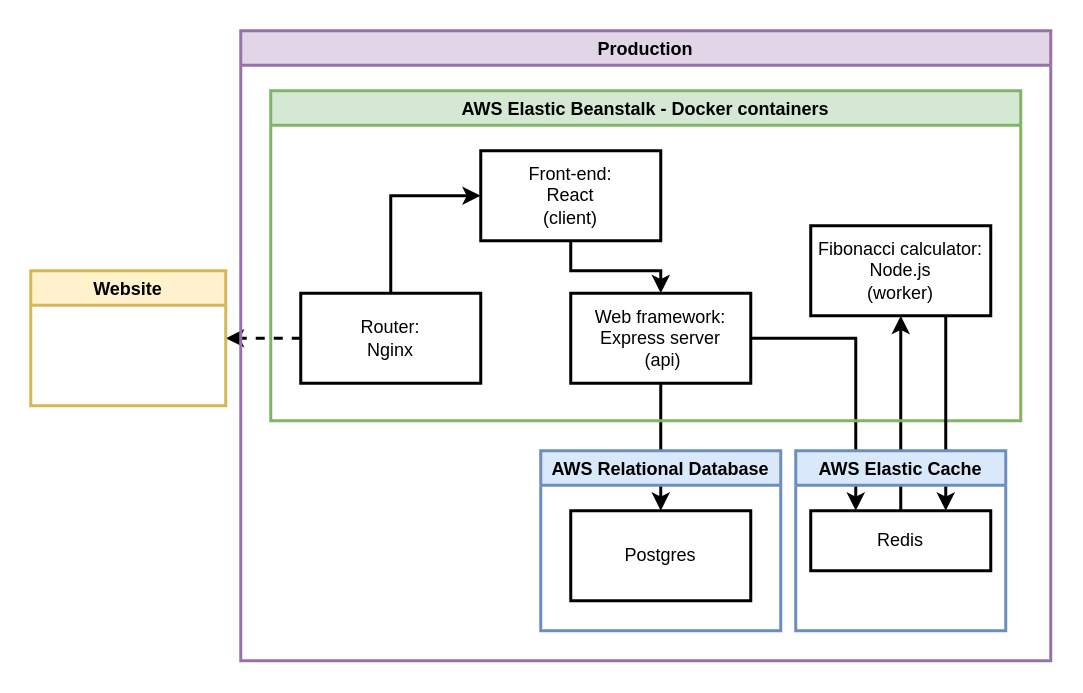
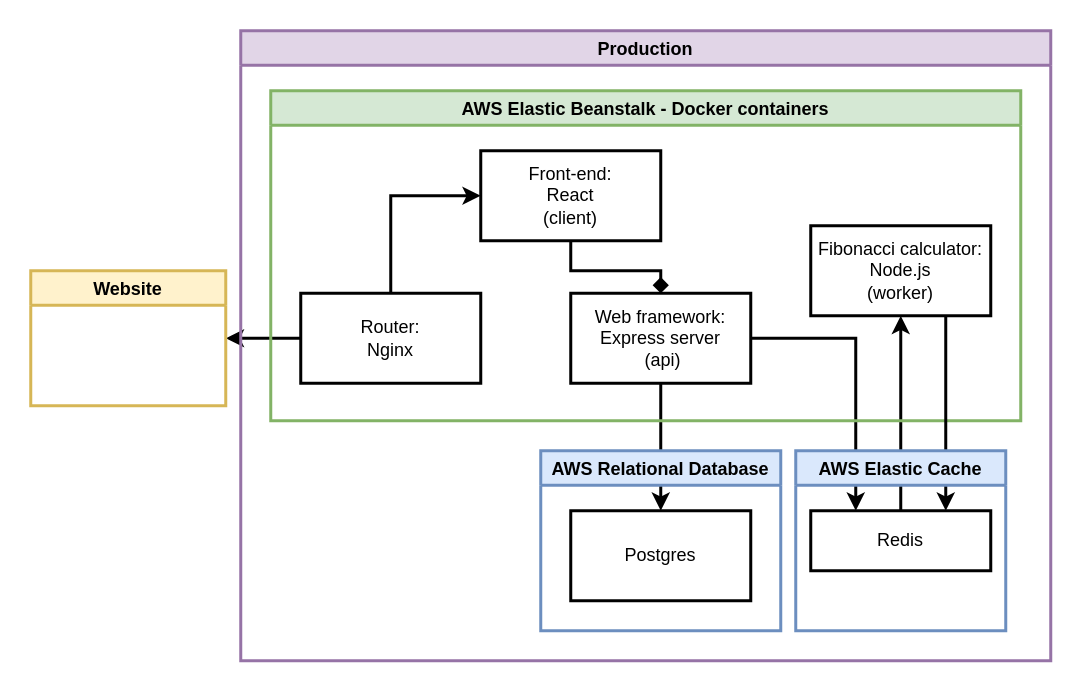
edge "Front-end: React (client)" -> "Web framework: Express server (api)": arrowhead classic -> diamond
edge "Router: Nginx" -> "Website": style dashed -> solid
